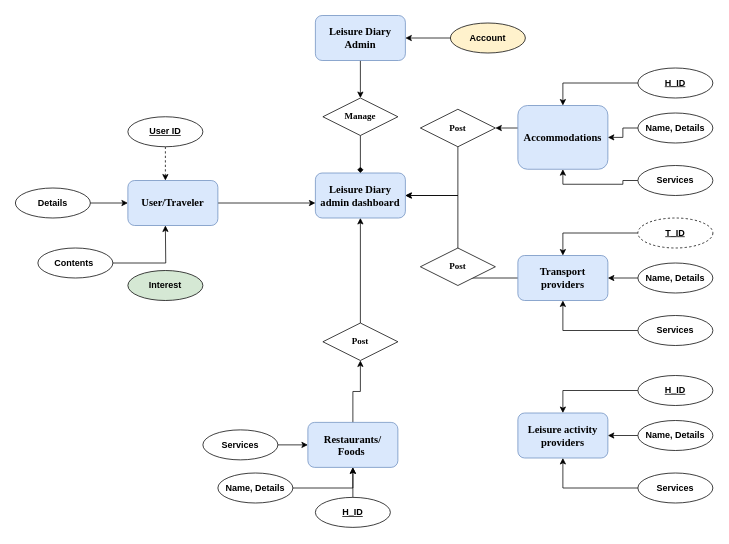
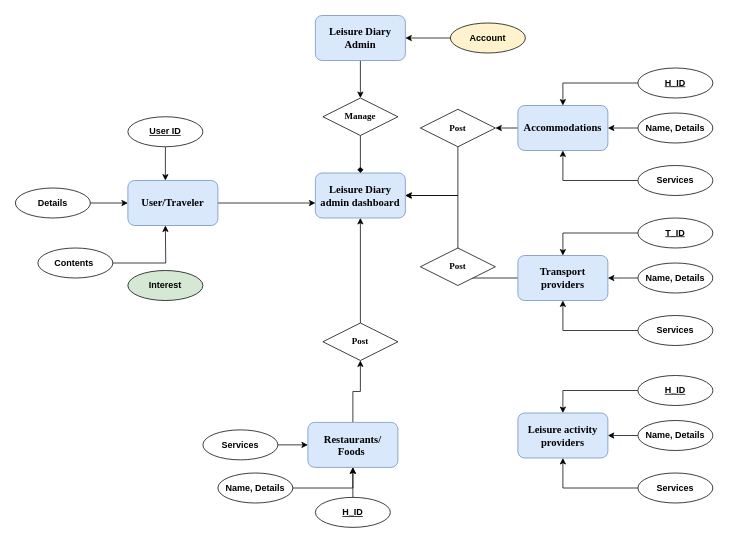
node "Accommodations": size 90x64 -> 90x45
edge "User ID" -> "User/Traveler": style dashed -> solid
node "T_ID": style dashed -> solid
